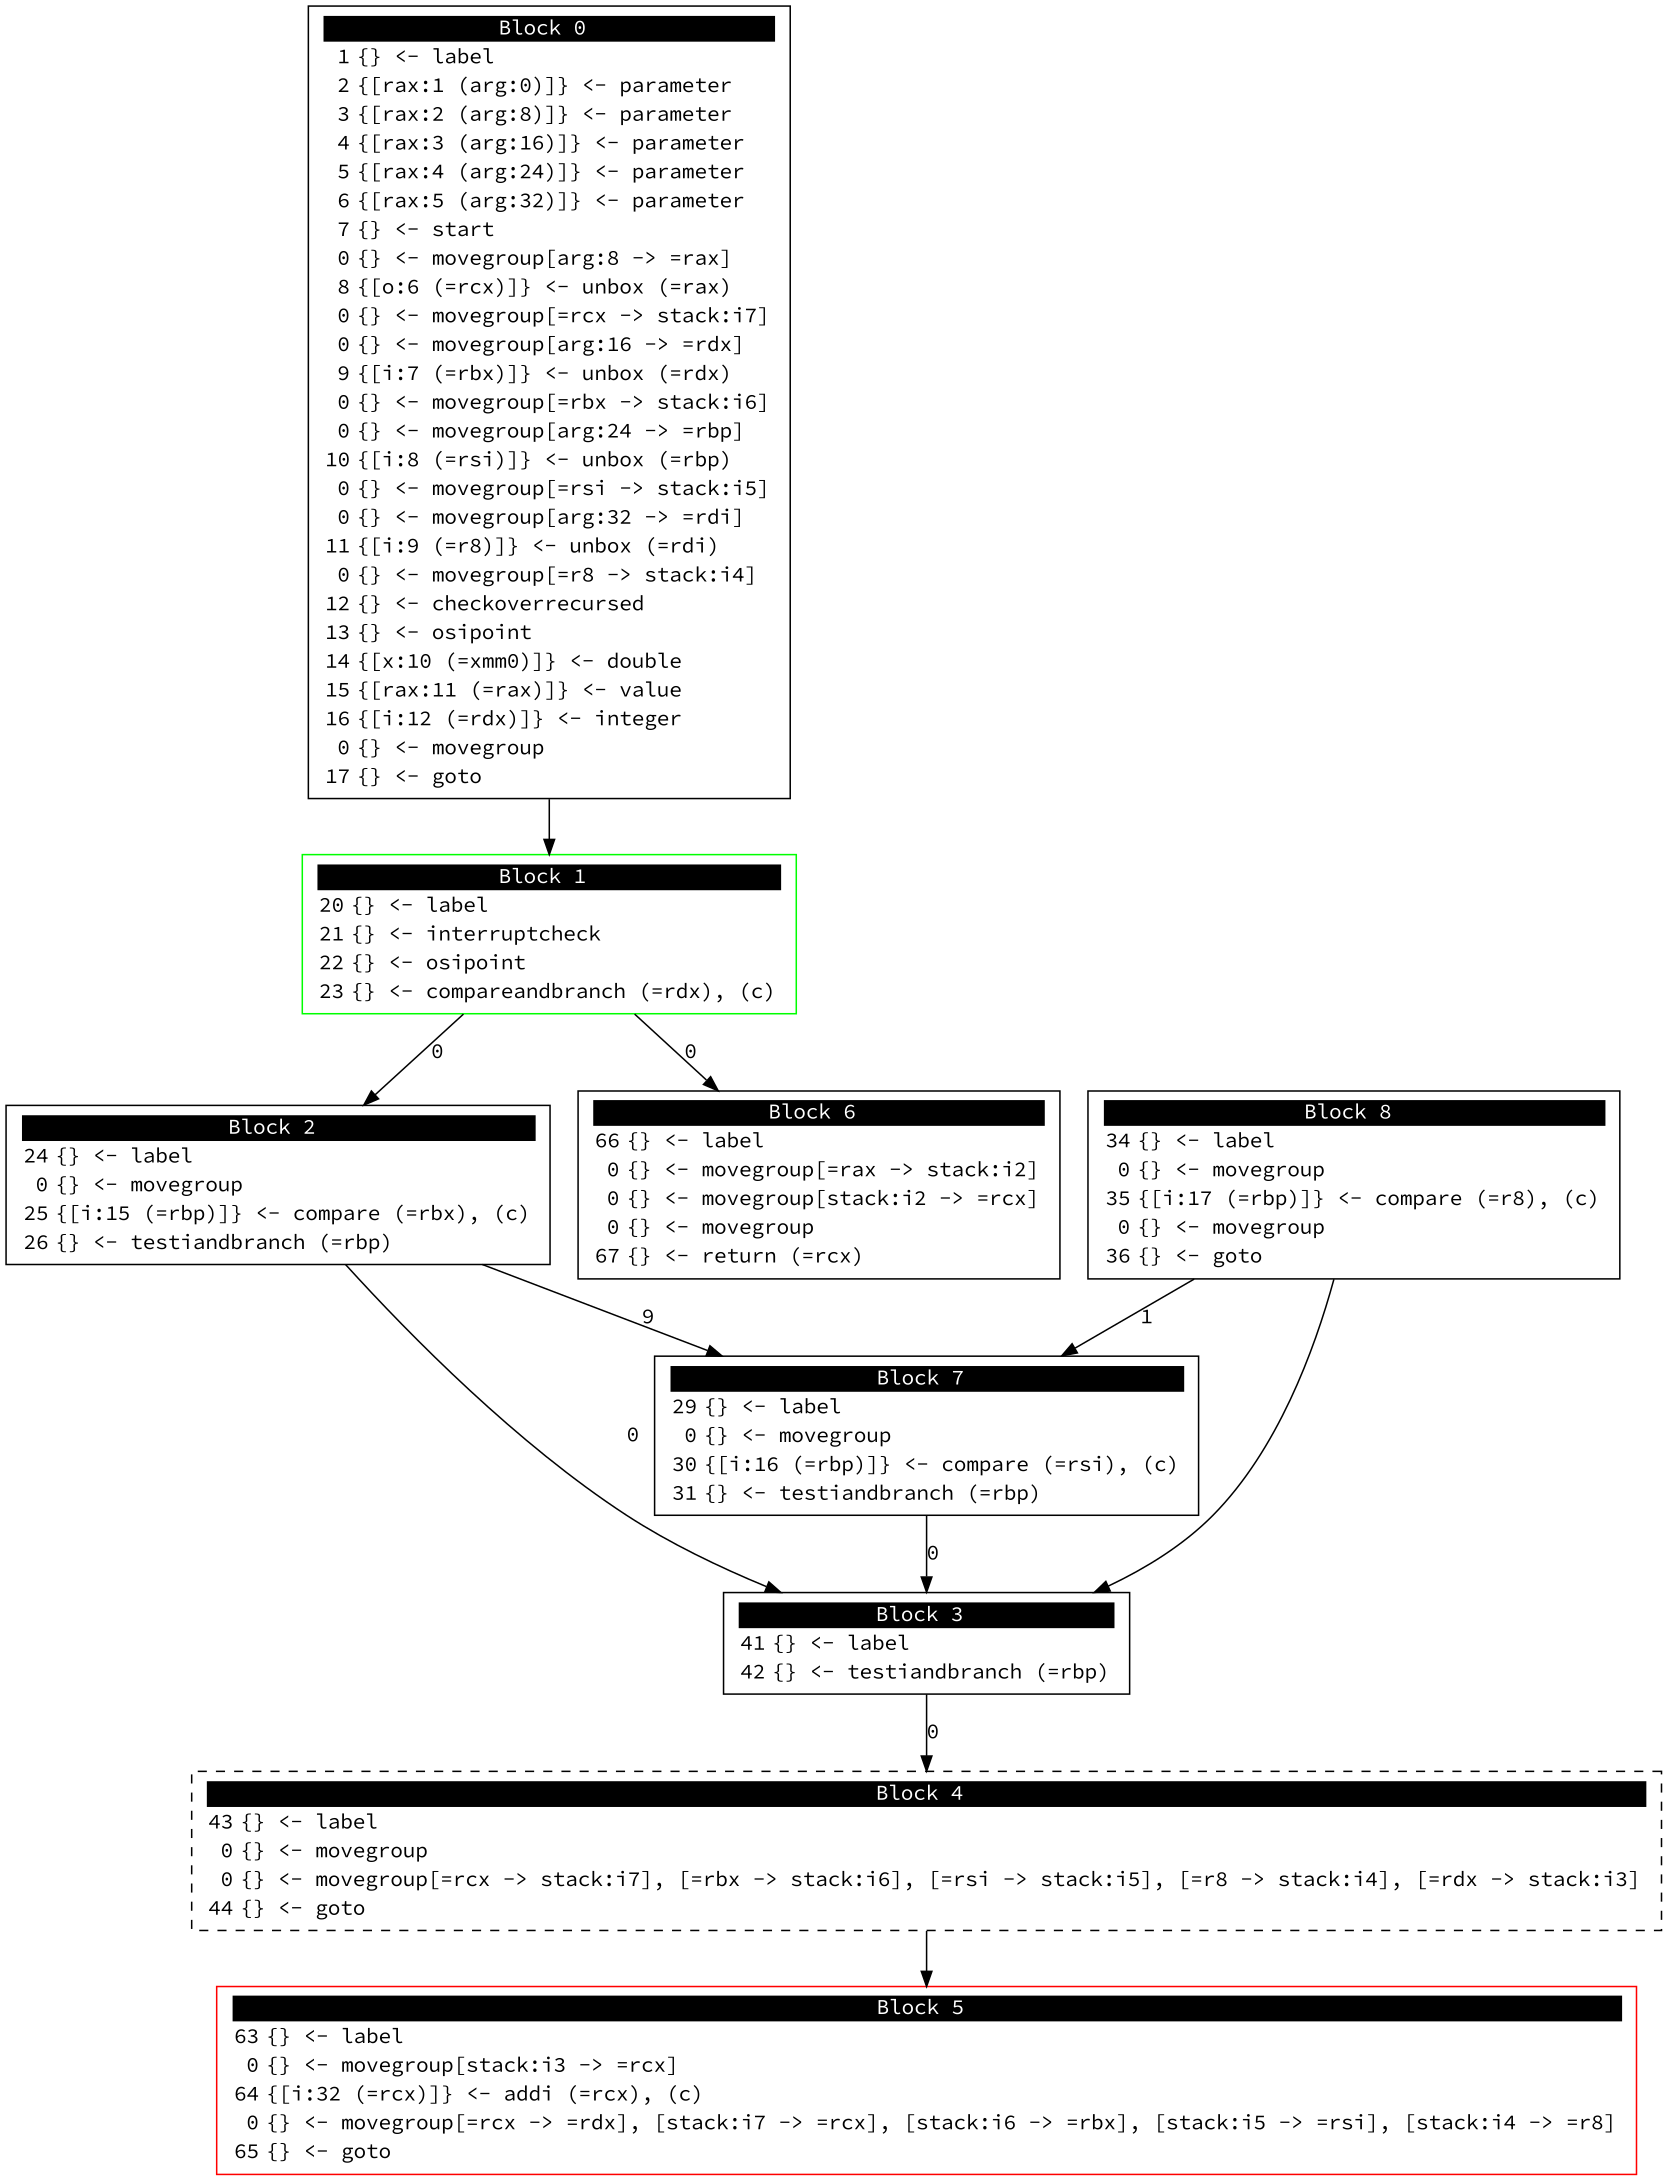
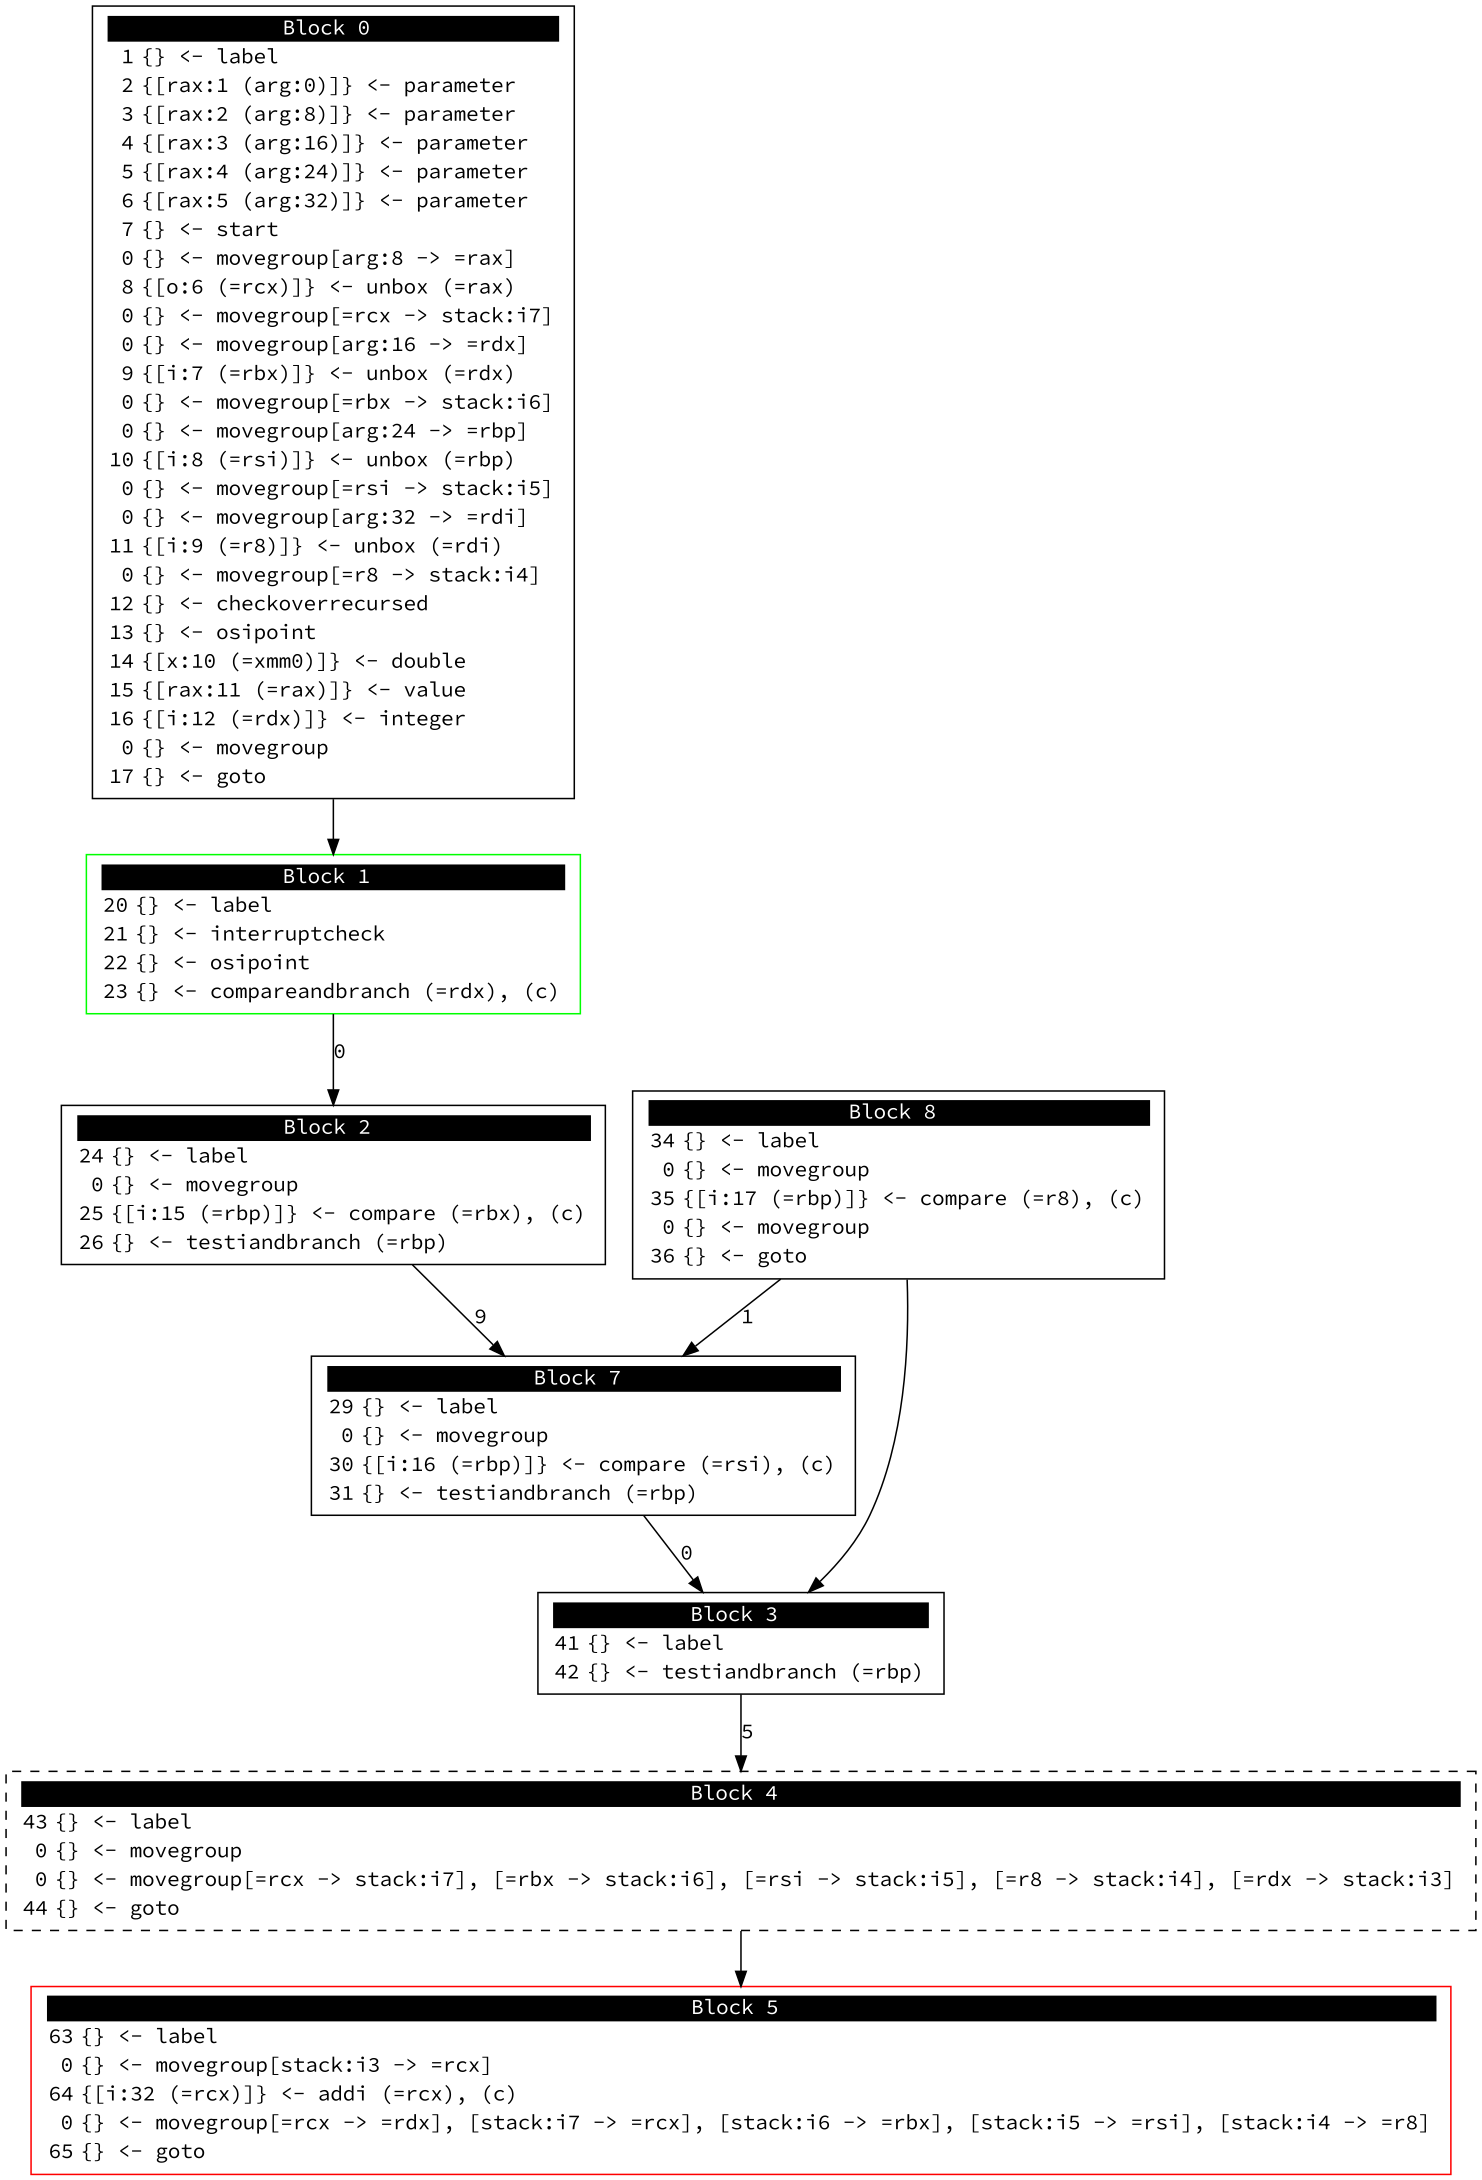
node "Block 6": removed
edge "Block 2" -> "Block 3": removed, label "0"
edge "Block 3" -> "Block 4": label "0" -> "5"
